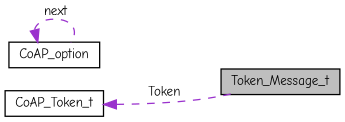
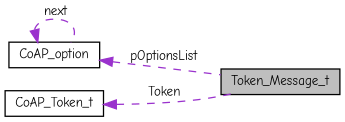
edge "Token_Message_t" -> "CoAP_option": added, label "pOptionsList"
